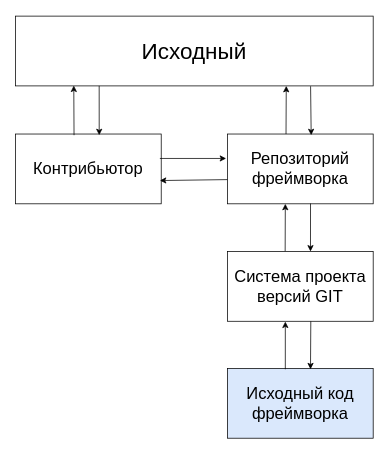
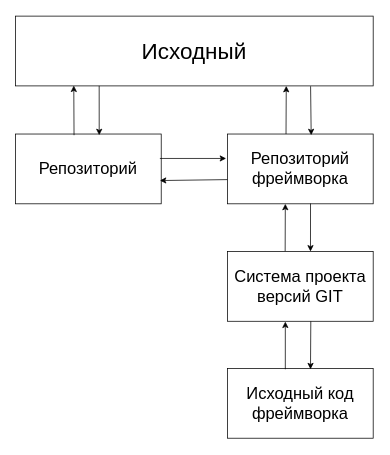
node "Контрибьютор": label "Контрибьютор" -> "Репозиторий"
node "Исходный код фреймворка": fillcolor #dae8fc -> #ffffff
